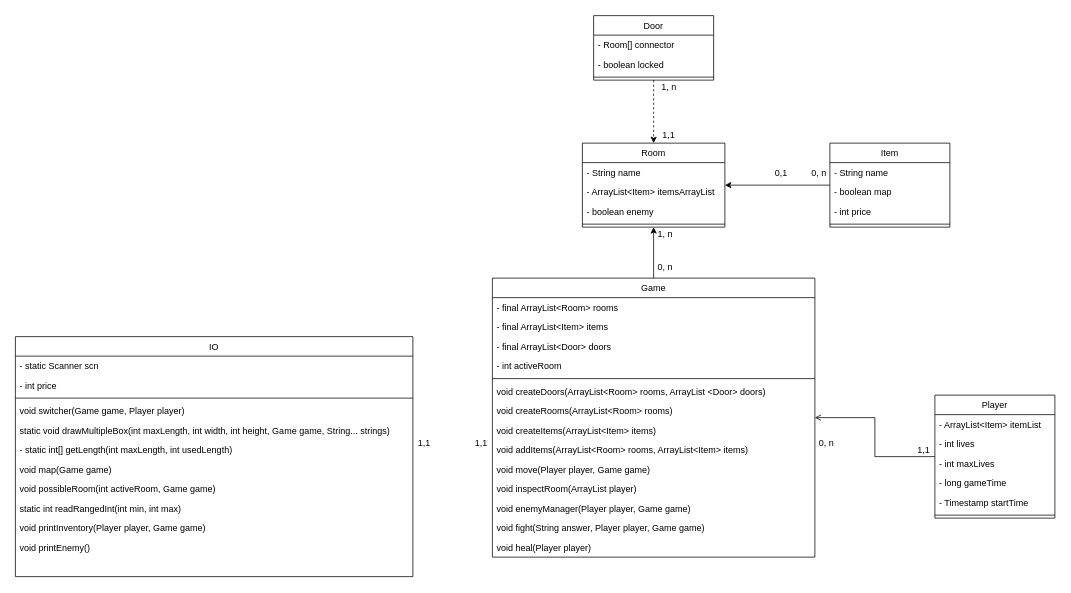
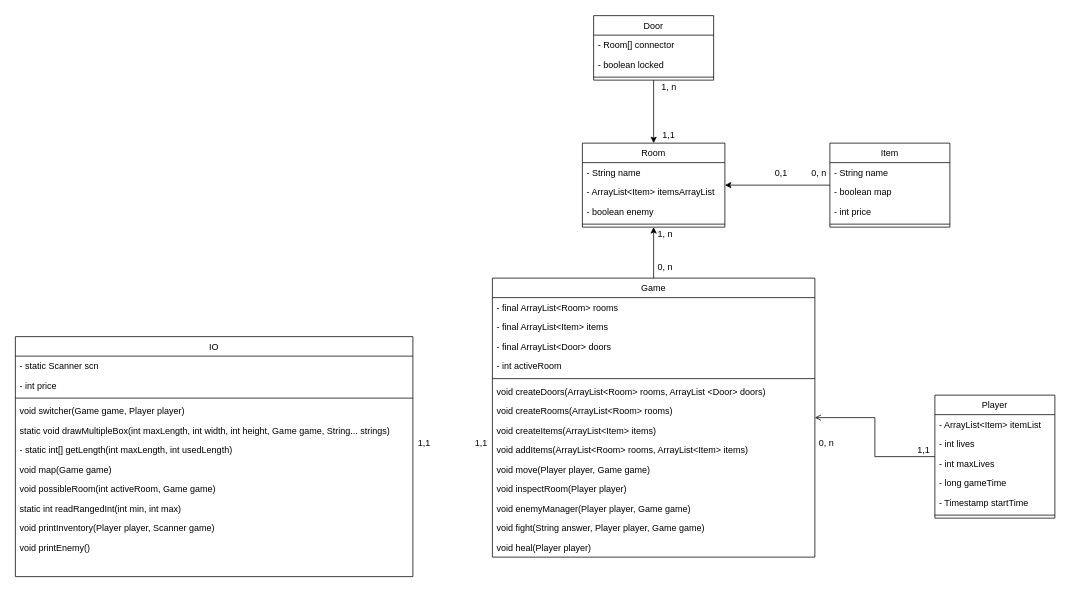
edge "Door" -> "Room": style dashed -> solid
node "void inspectRoom(ArrayList player)": label "void inspectRoom(ArrayList player)" -> "void inspectRoom(Player player)"
node "void printInventory(Player player, Game game)": label "void printInventory(Player player, Game game)" -> "void printInventory(Player player, Scanner game)"
